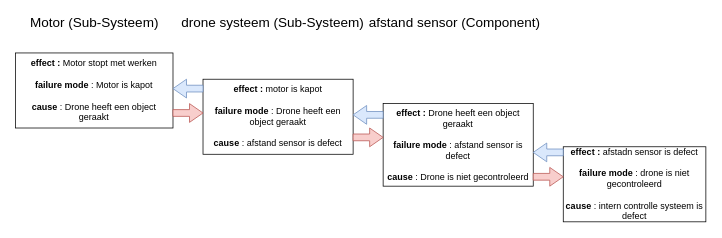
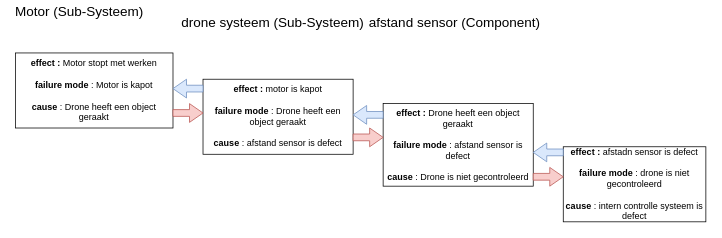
node "Motor (Sub-Systeem)": moved (94, 23) -> (79, 12)
